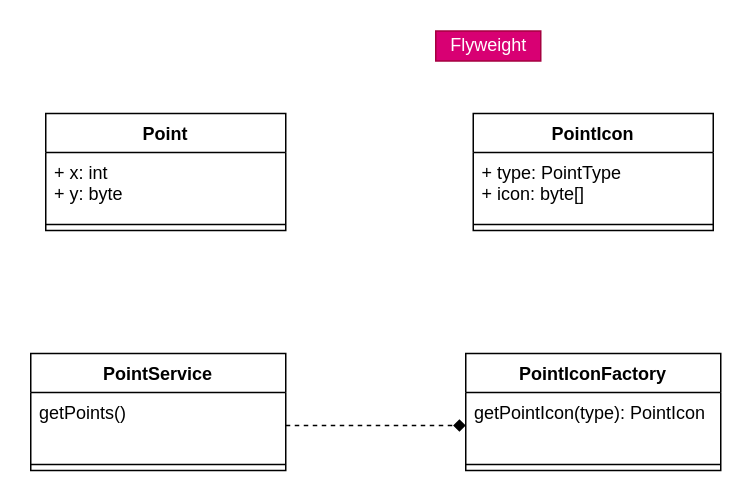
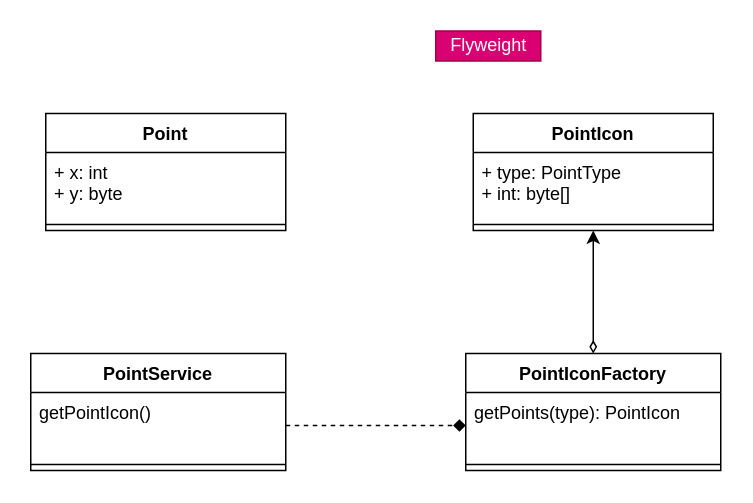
node "+ type: PointType + icon: byte[]": label "+ type: PointType + icon: byte[]" -> "+ type: PointType + int: byte[]"
edge "PointIcon" -- "PointIconFactory": added
node "getPoints()": label "getPoints()" -> "getPointIcon()"
node "getPointIcon(type): PointIcon": label "getPointIcon(type): PointIcon" -> "getPoints(type): PointIcon"
